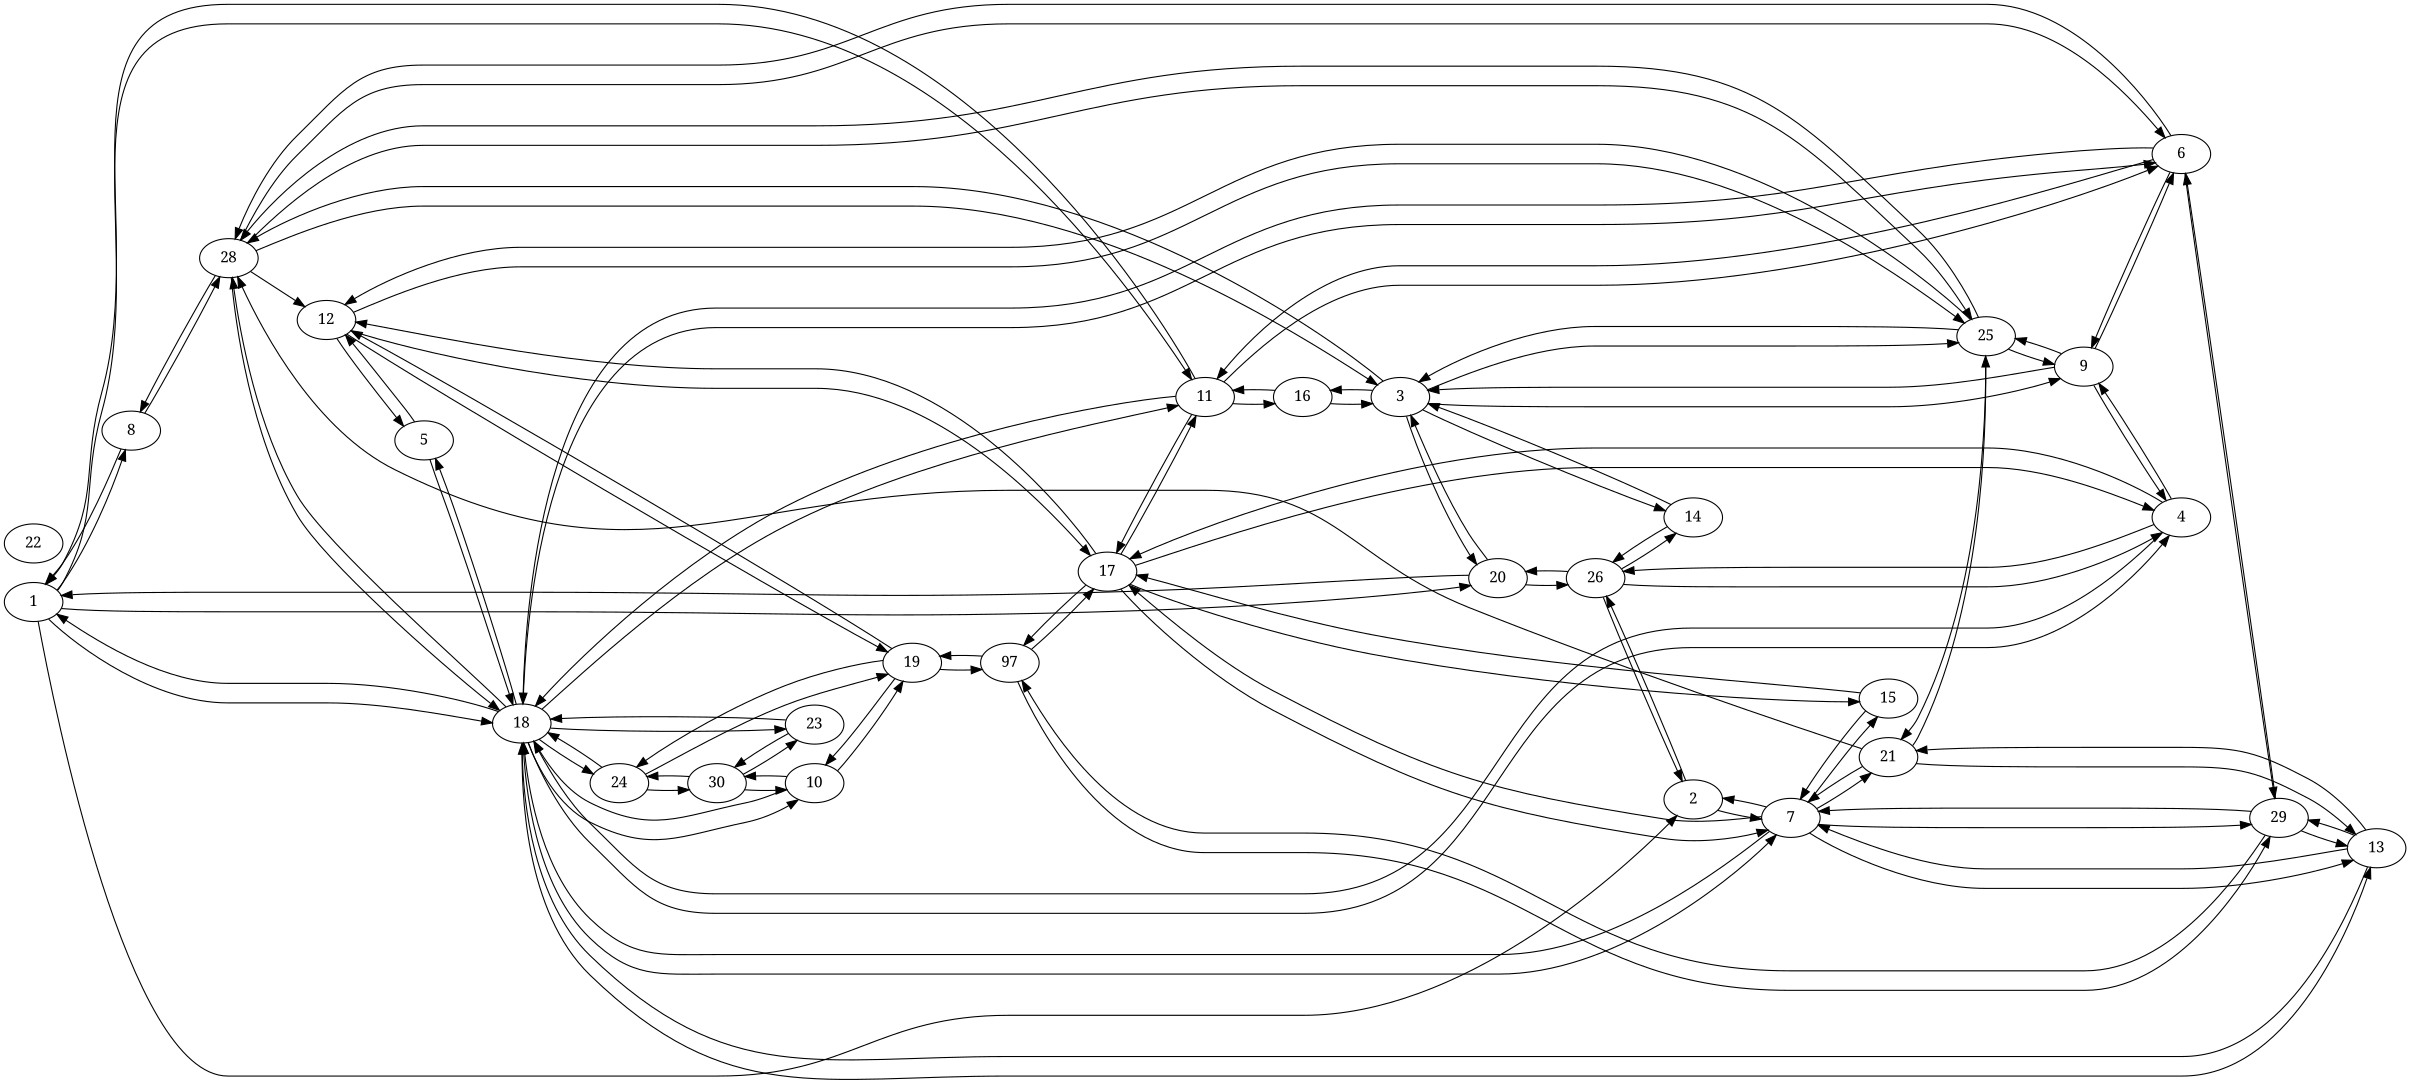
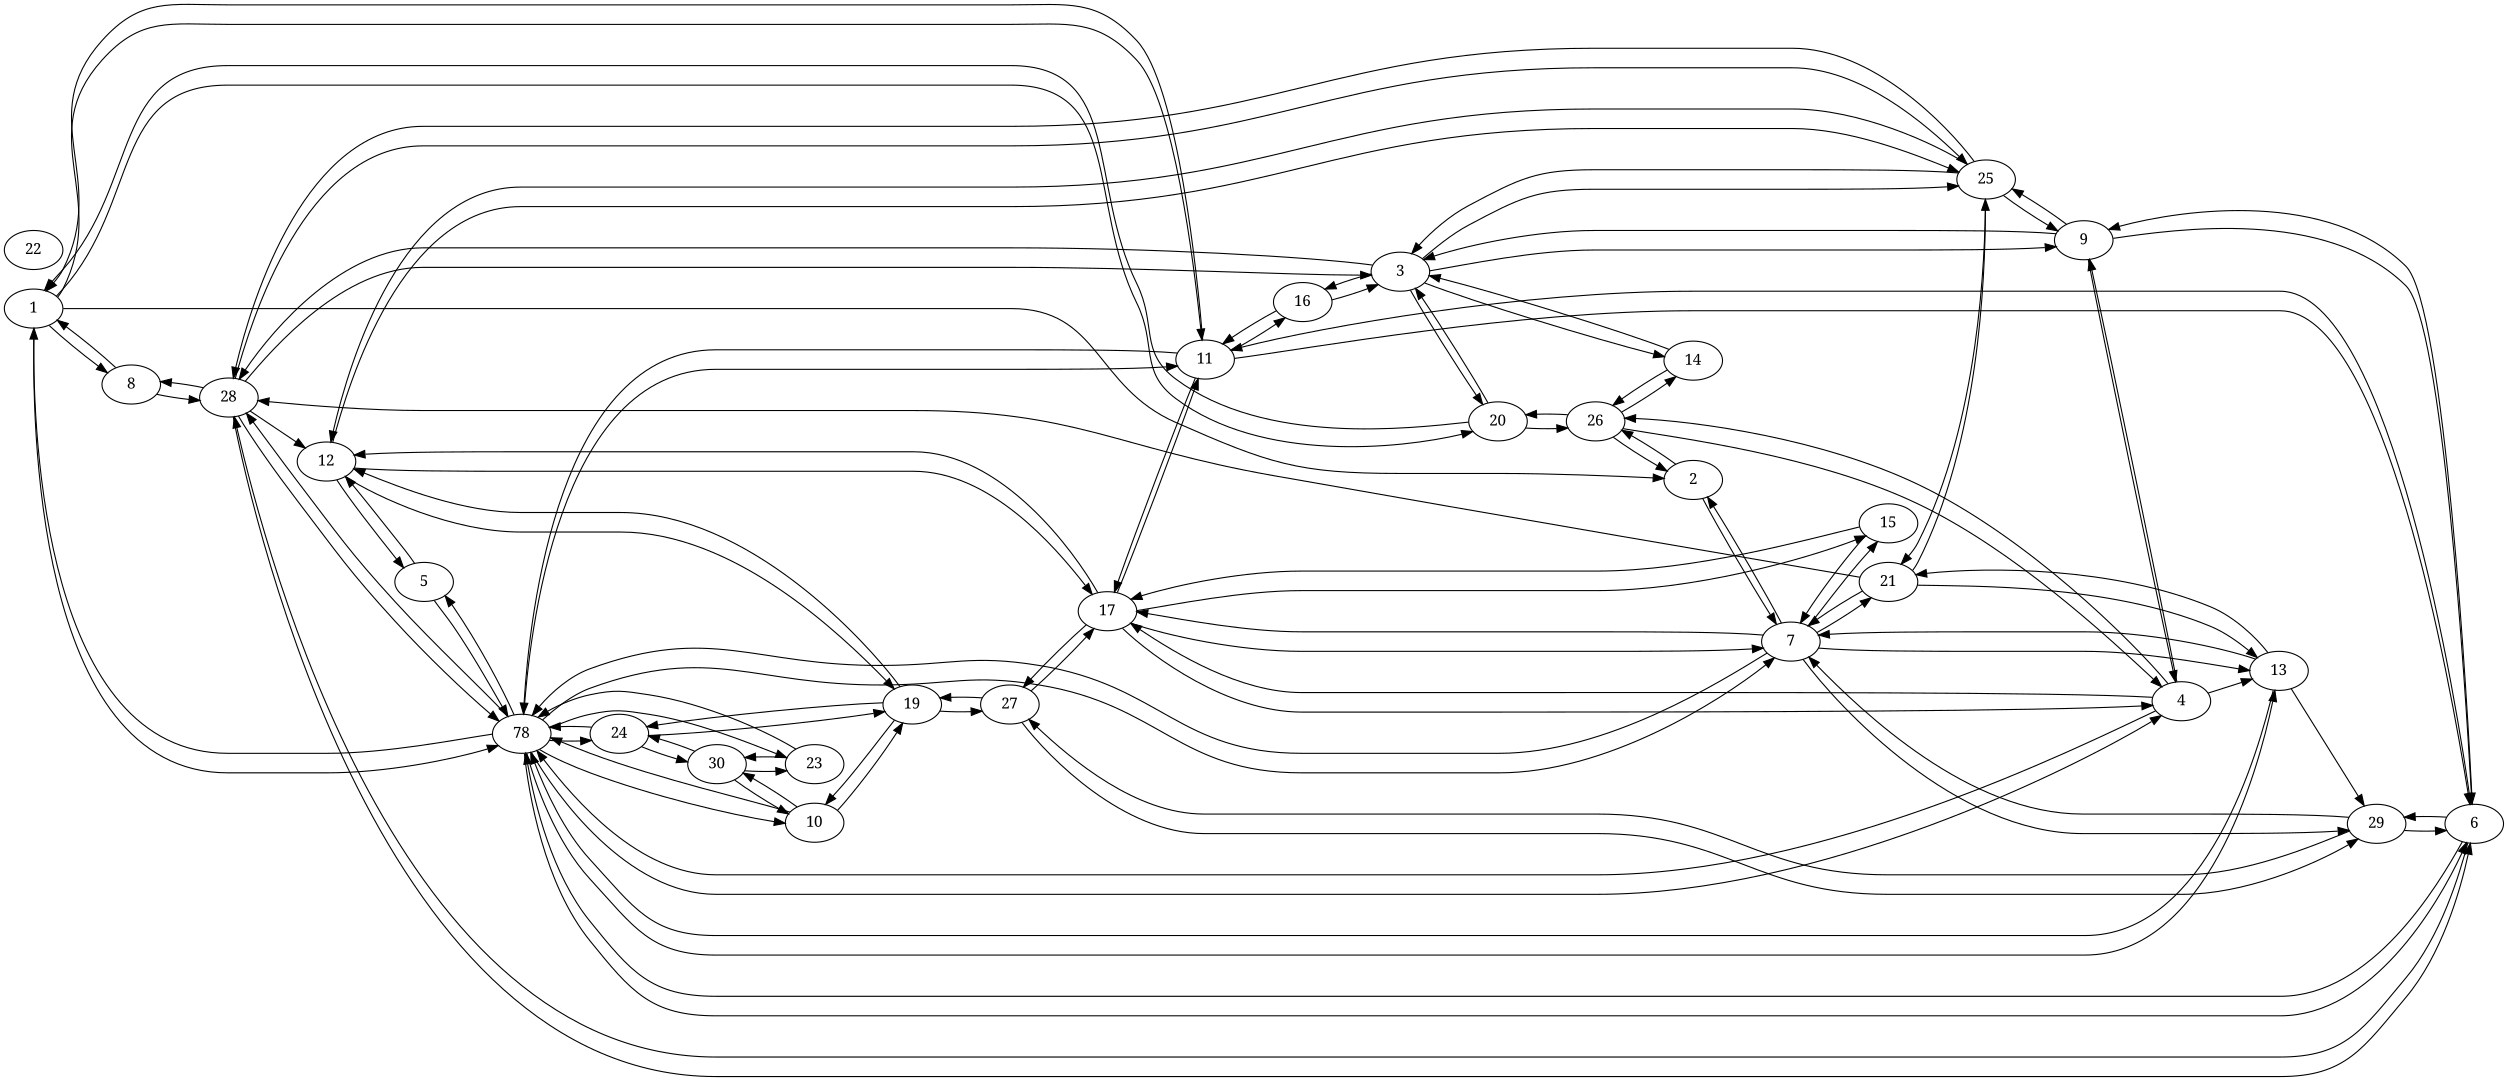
node "97": label "97" -> "27"
node "18": label "18" -> "78"
edge "29" -> "13": now "4" -> "13"
